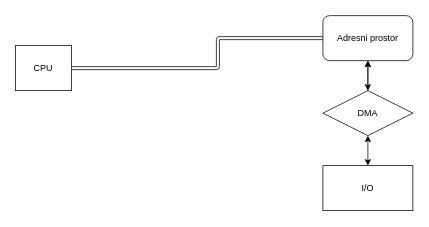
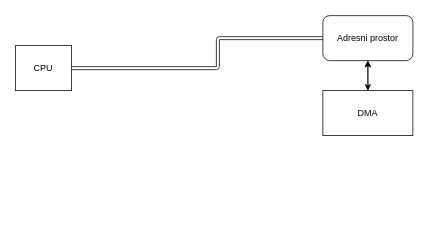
node "DMA": shape diamond -> rectangle
edge "DMA" -- "I/O": removed
node "I/O": removed
